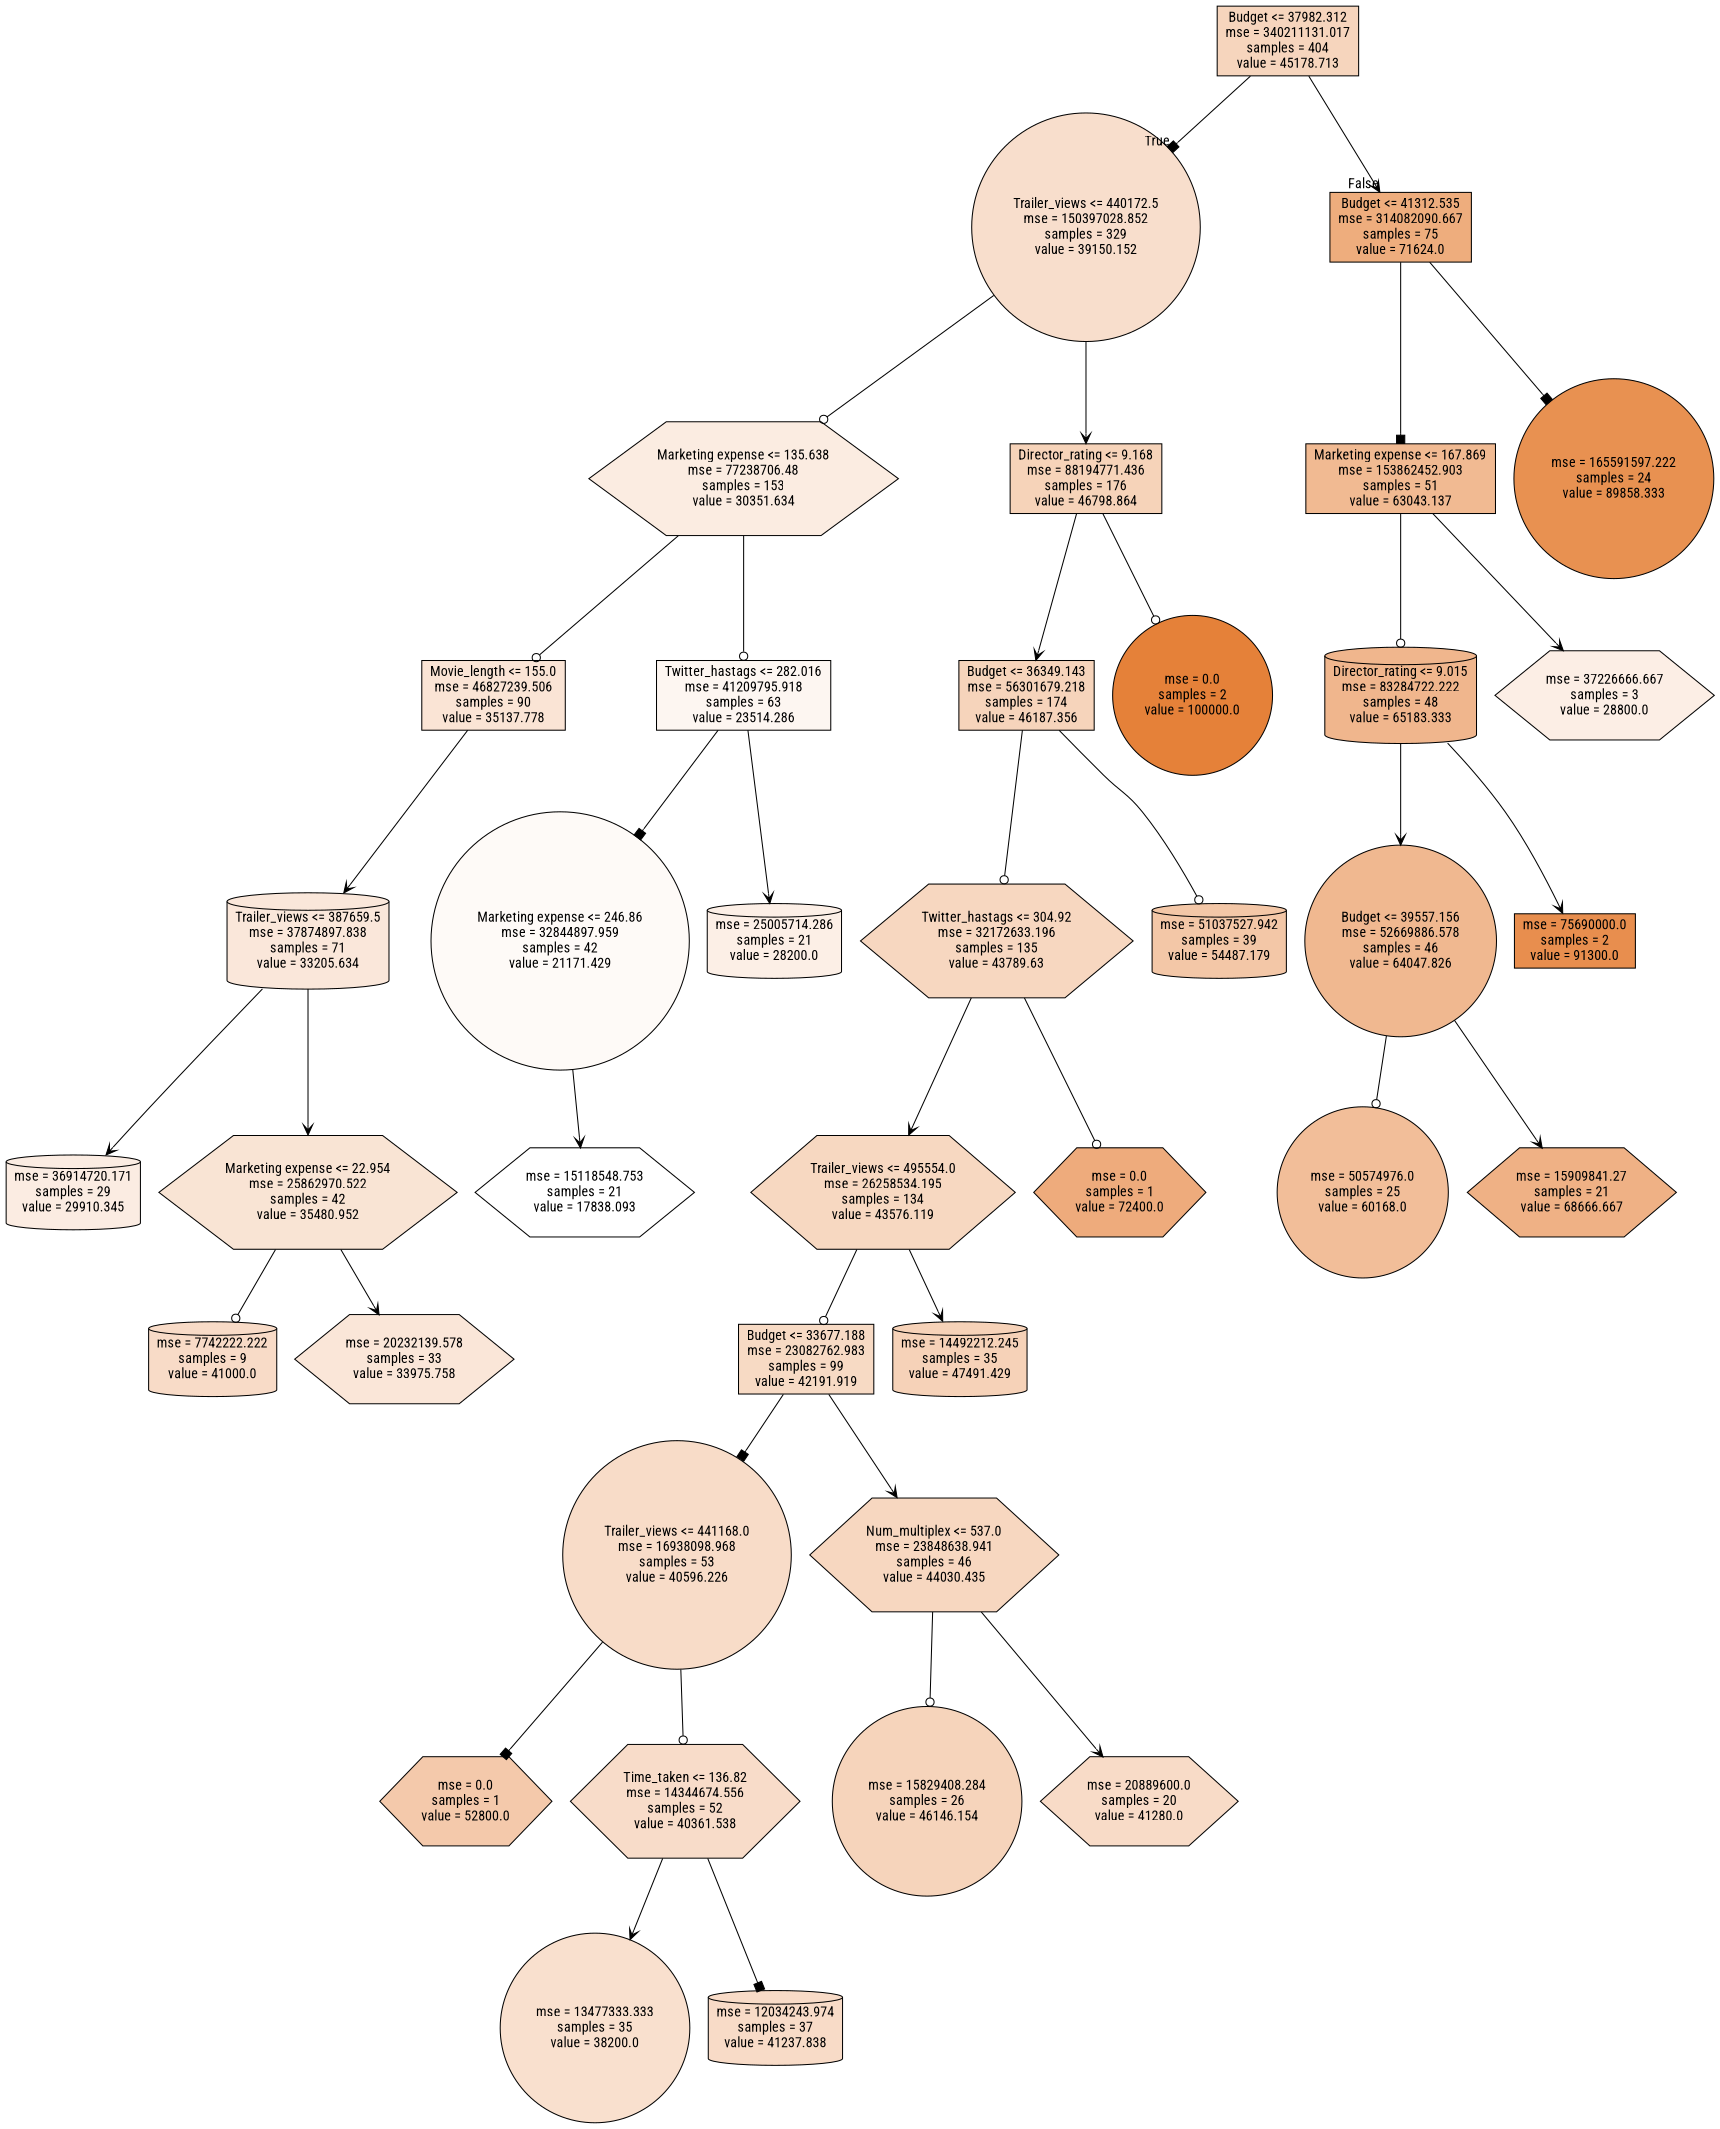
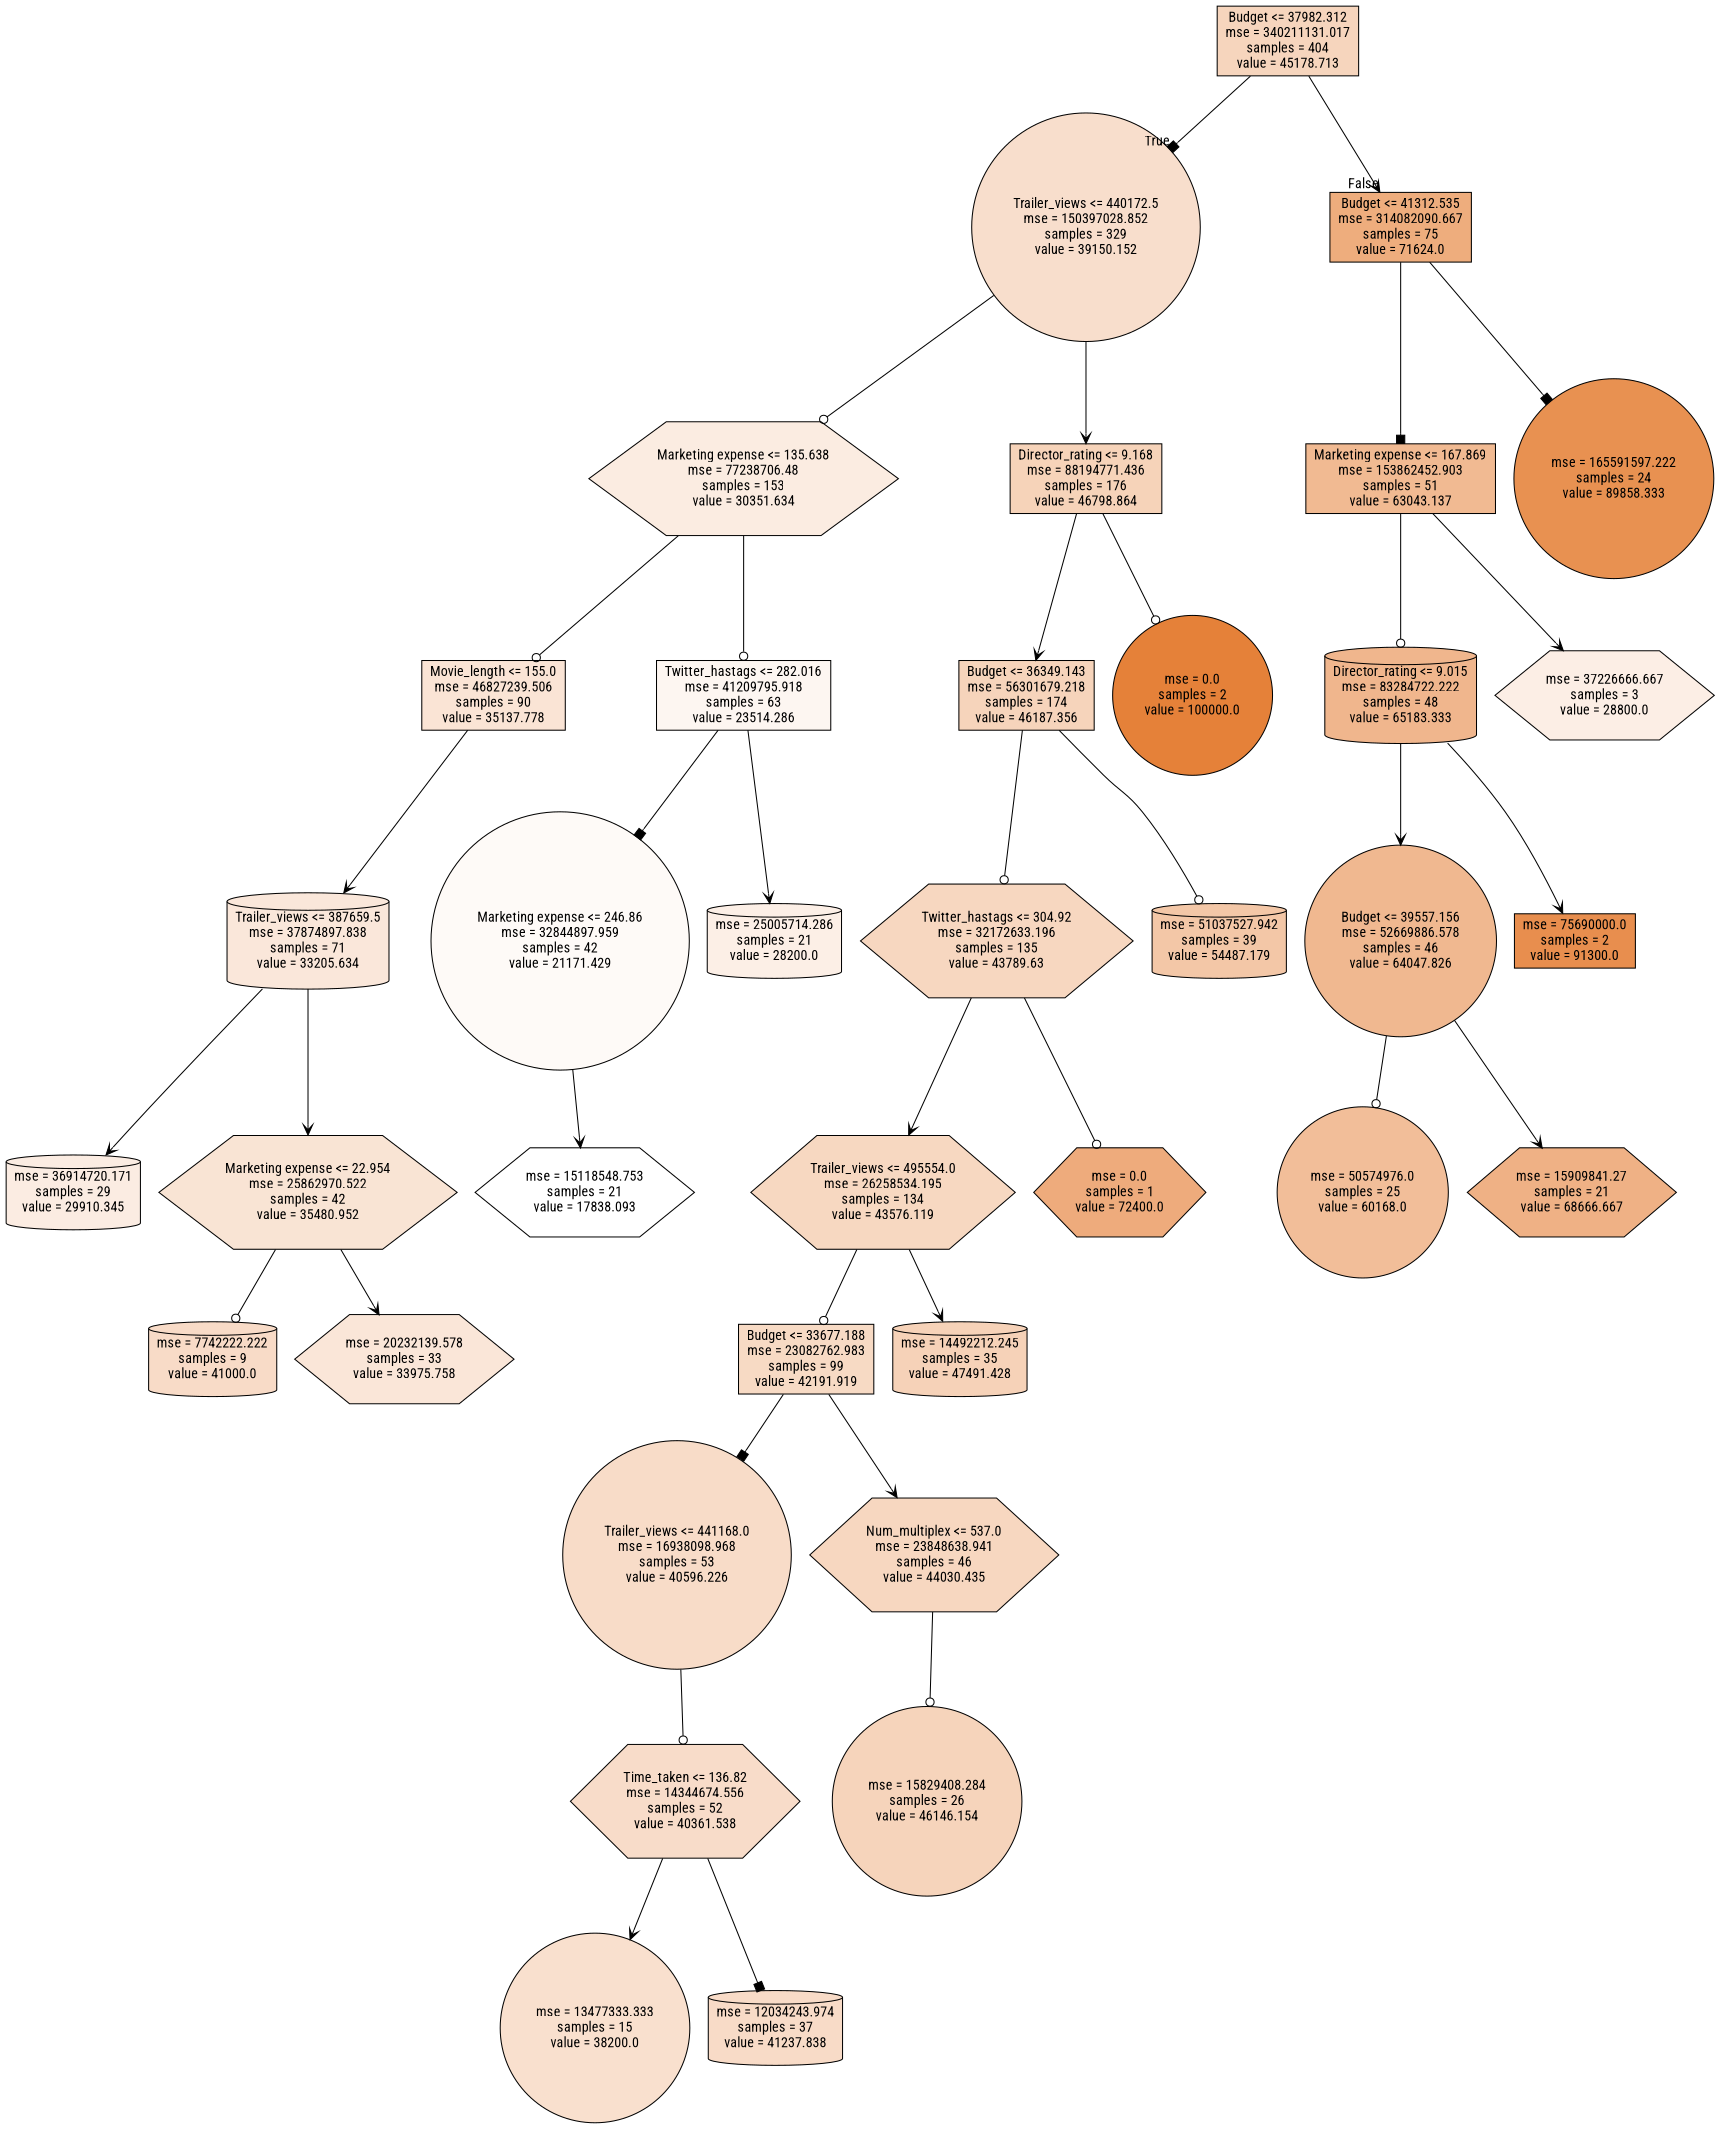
node "mse = 14492212.245 samples = 35 value = 47491.429": label "mse = 14492212.245 samples = 35 value = 47491.429" -> "mse = 14492212.245 samples = 35 value = 47491.428"
node "mse = 0.0 samples = 1 value = 52800.0": removed
node "mse = 20889600.0 samples = 20 value = 41280.0": removed
node "mse = 13477333.333 samples = 35 value = 38200.0": label "mse = 13477333.333 samples = 35 value = 38200.0" -> "mse = 13477333.333 samples = 15 value = 38200.0"
